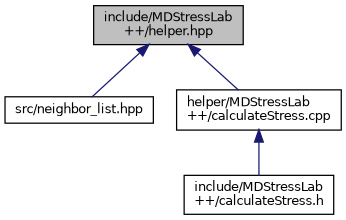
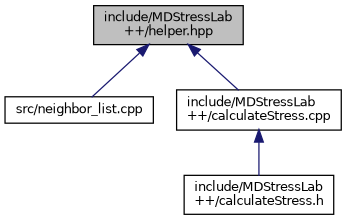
node "src/neighbor_list.hpp": label "src/neighbor_list.hpp" -> "src/neighbor_list.cpp"
node "helper/MDStressLab ++/calculateStress.cpp": label "helper/MDStressLab ++/calculateStress.cpp" -> "include/MDStressLab ++/calculateStress.cpp"
